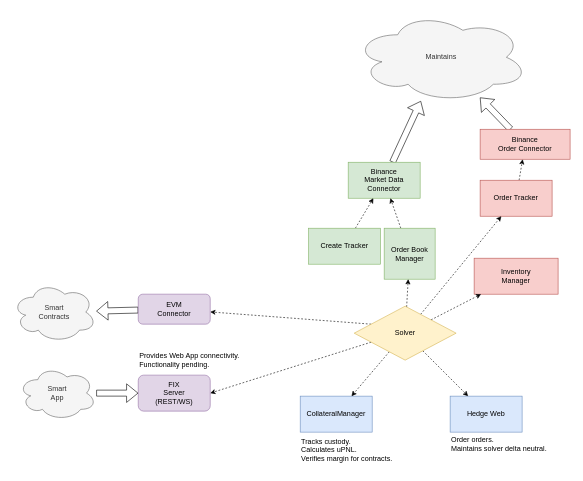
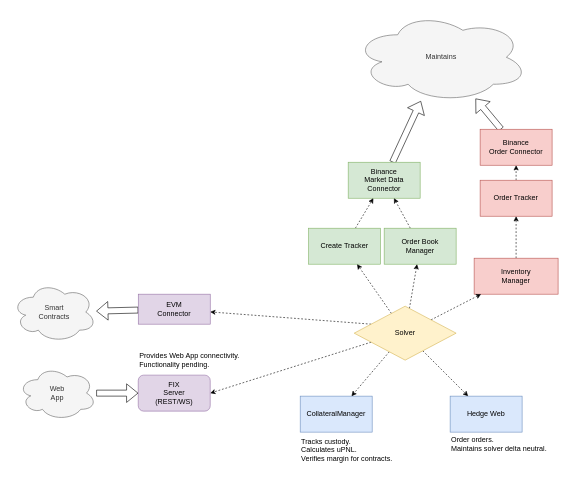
node "Binance Order Connector": size 90x30 -> 72x36
edge "Inventory Manager" -> "Order Tracker": added
edge "Solver" -> "Order Tracker": now "Solver" -> "Create Tracker"
node "Order Book Manager": size 51x51 -> 72x36
node "EVM Connector": shape rounded rectangle -> rectangle
node "Smart App": label "Smart App" -> "Web App"
